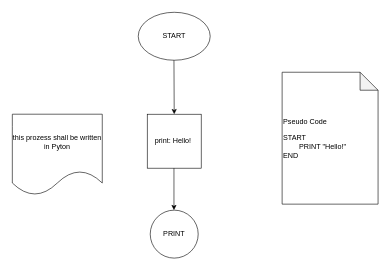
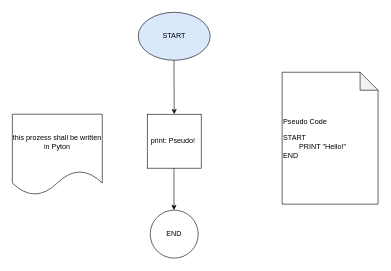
node "START": fillcolor #ffffff -> #dae8fc
node "print: Hello!": label "print: Hello!" -> "print: Pseudo!"
node "PRINT": label "PRINT" -> "END"
